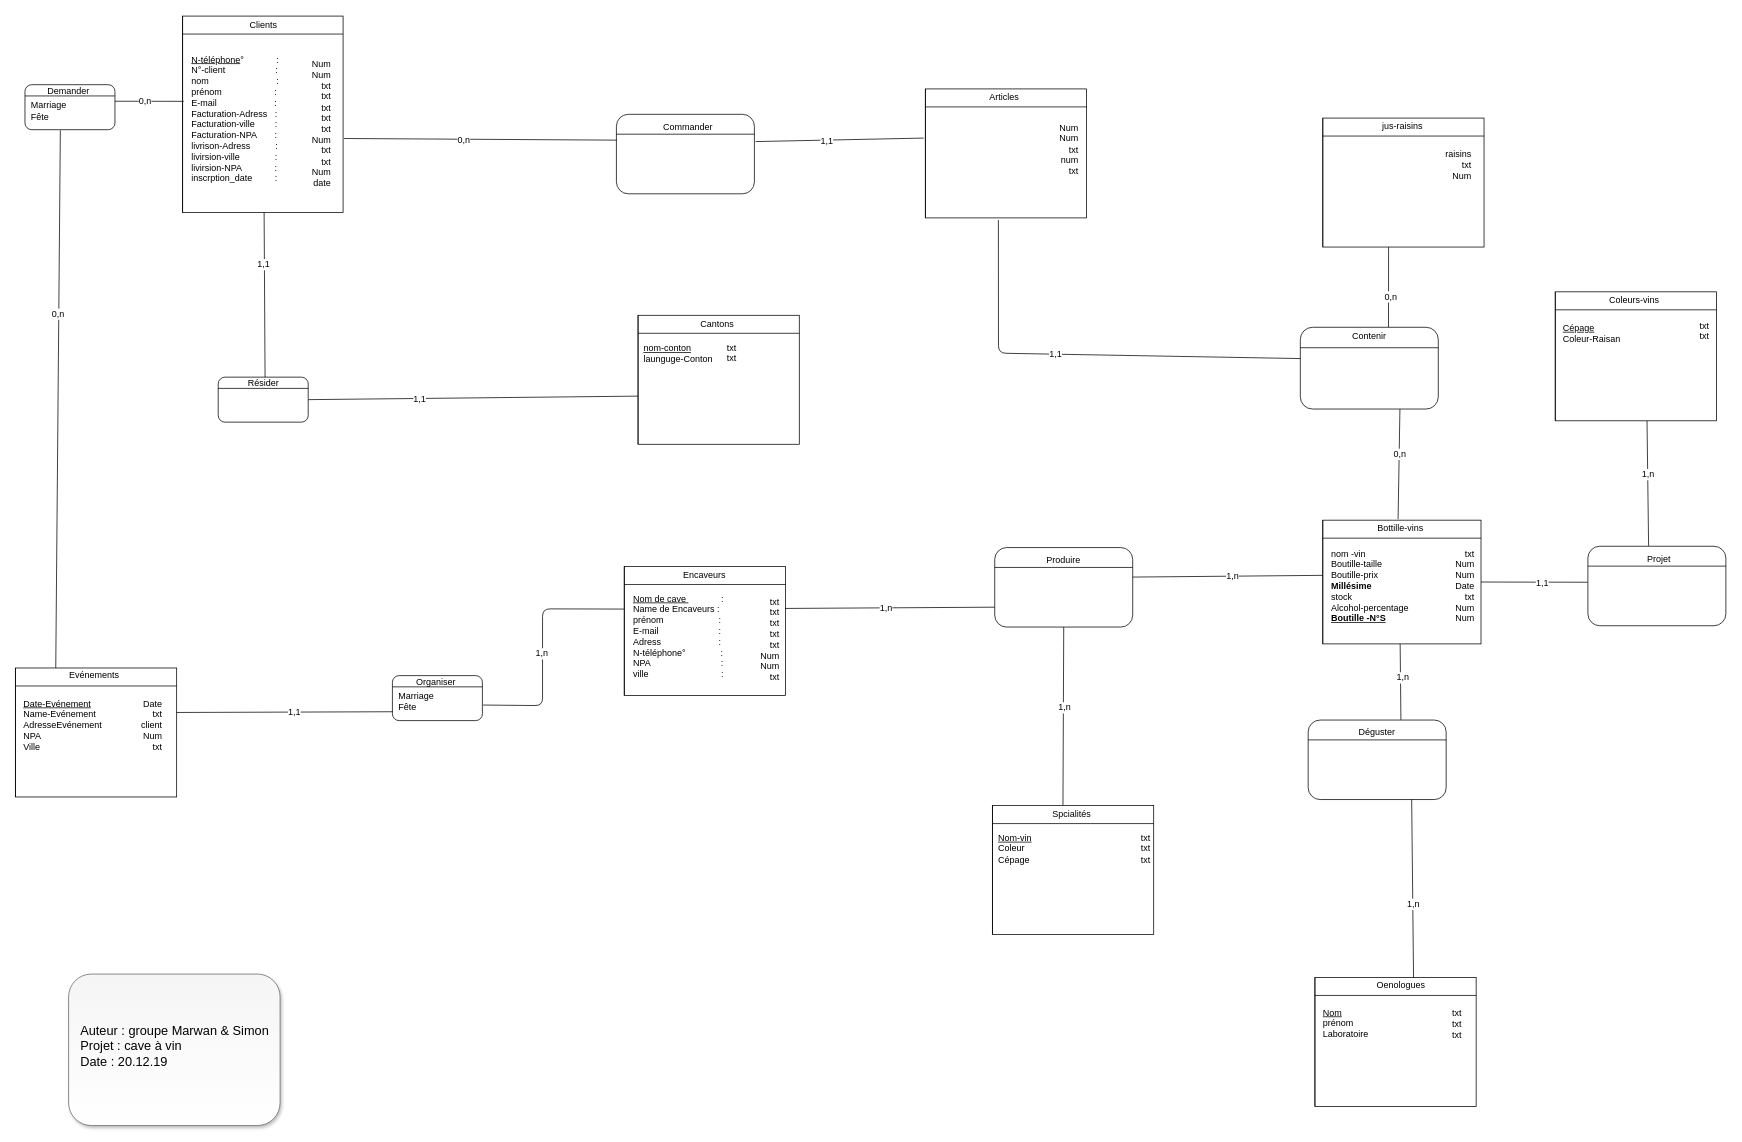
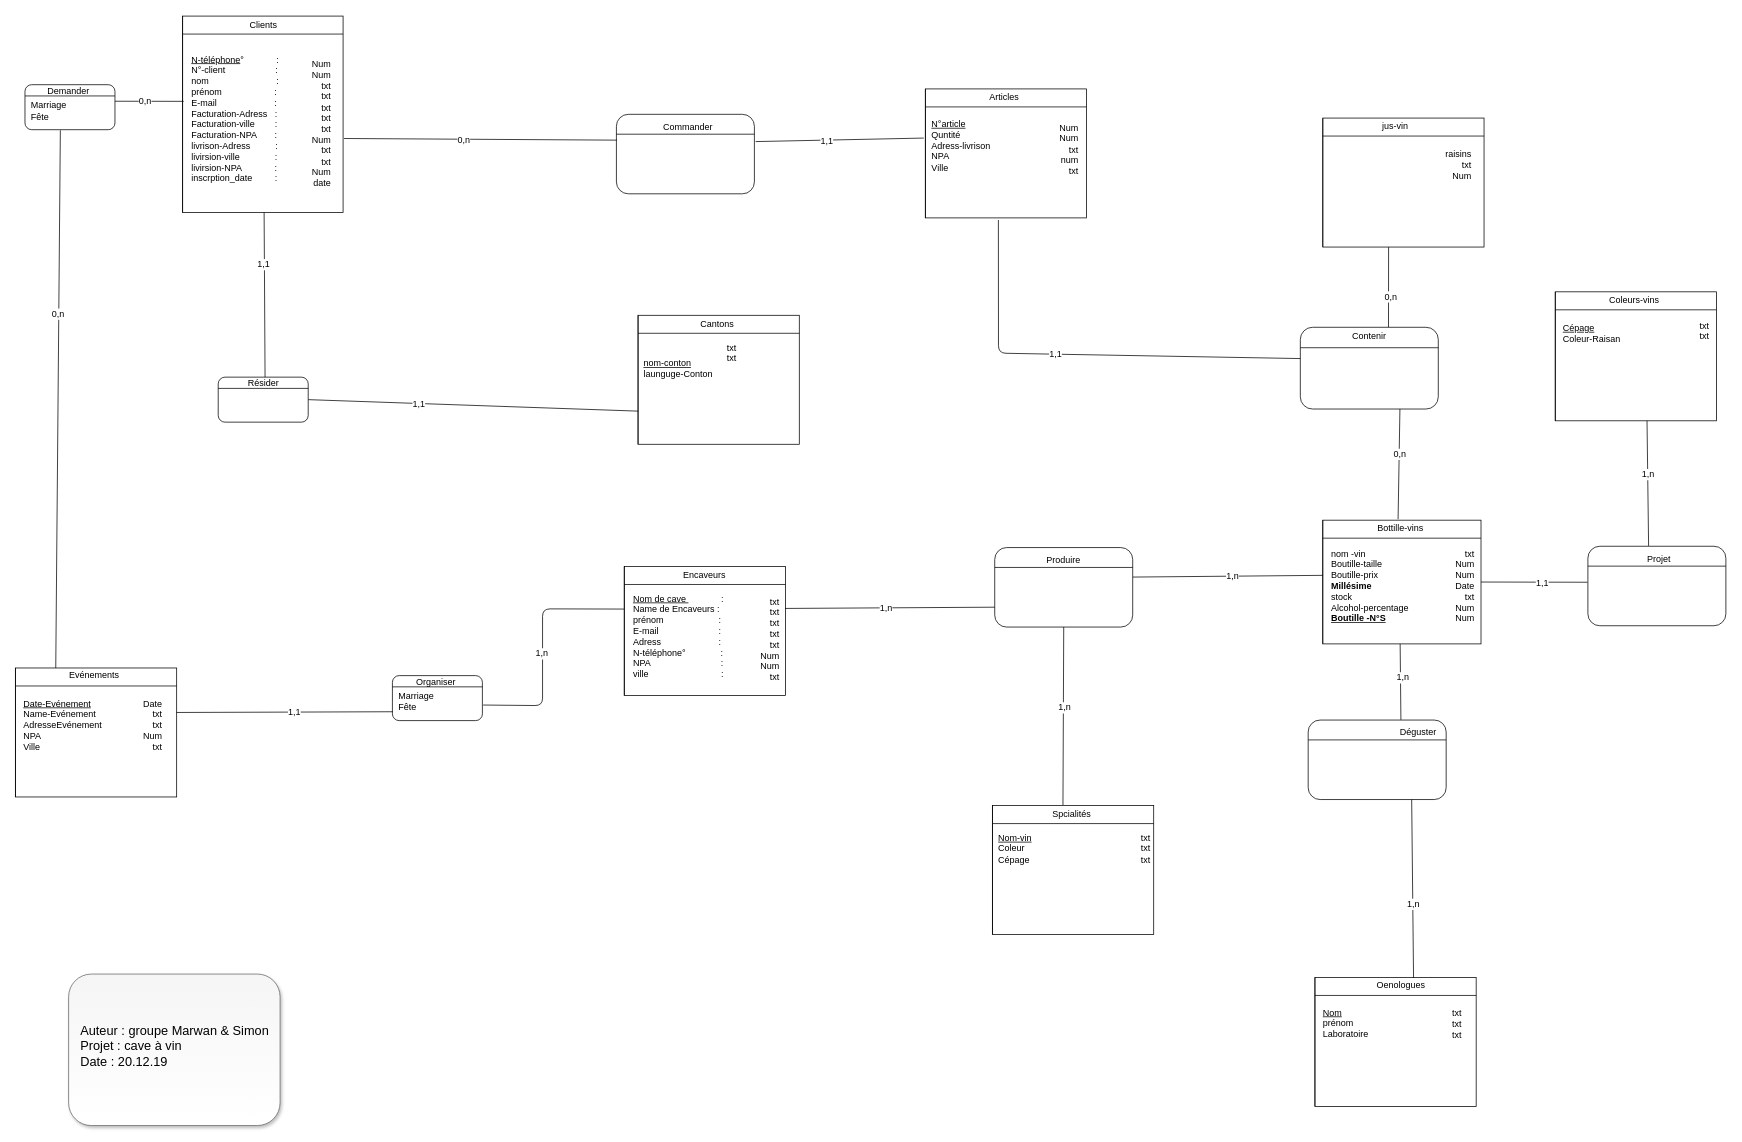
node "jus-raisins": label "jus-raisins" -> "jus-vin"
node "N°article Quntité Adress-livrison NPA Ville": added
node "nom-conton launguge-Conton": moved (682, 381) -> (682, 396)
node "Date txt client Num txt": label "Date txt client Num txt" -> "Date txt txt Num txt"
node "Déguster": moved (1377, 732) -> (1419, 732)
